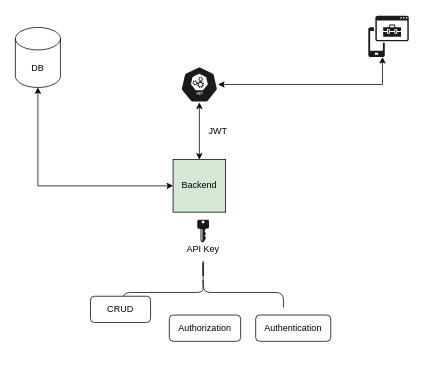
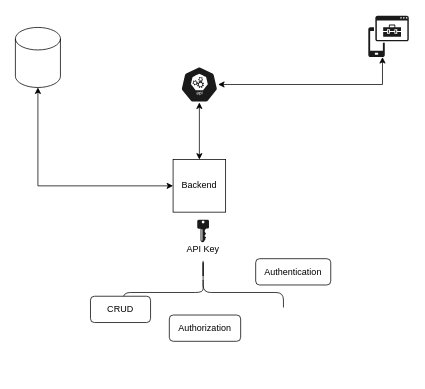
node "DB": removed
node "JWT": removed
node "Backend": fillcolor #d5e8d4 -> #ffffff
node "Authentication": moved (293, 328) -> (293, 272)
